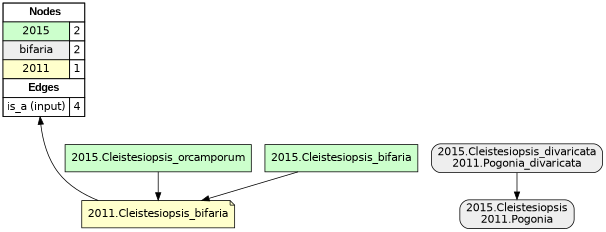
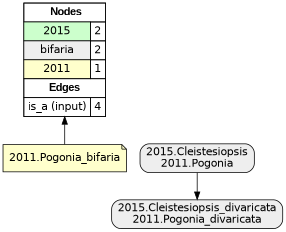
node "2015.Cleistesiopsis_orcamporum": removed
node "2015.Cleistesiopsis_bifaria": removed
edge "2015.Cleistesiopsis_divaricata 2011.Pogonia_divaricata" -> "2015.Cleistesiopsis 2011.Pogonia": reversed
node "2011.Cleistesiopsis_bifaria": label "2011.Cleistesiopsis_bifaria" -> "2011.Pogonia_bifaria"
